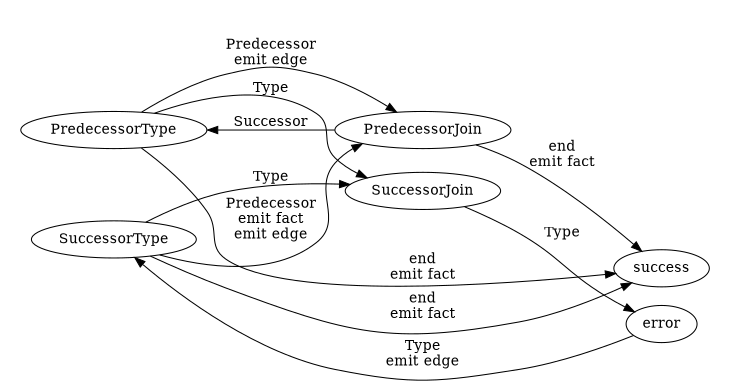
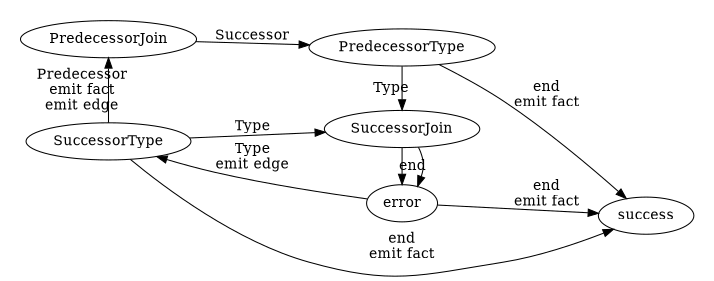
edge "PredecessorType" -> "PredecessorJoin": removed, label "Predecessor emit edge"
edge "PredecessorJoin" -> "success": now "error" -> "success"
edge "SuccessorJoin" -> "error": label "Type" -> "end"
